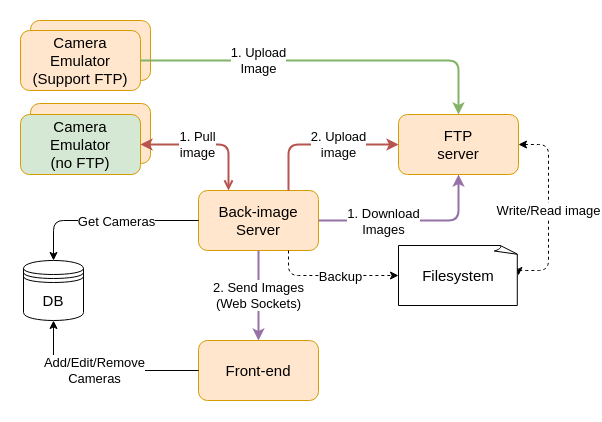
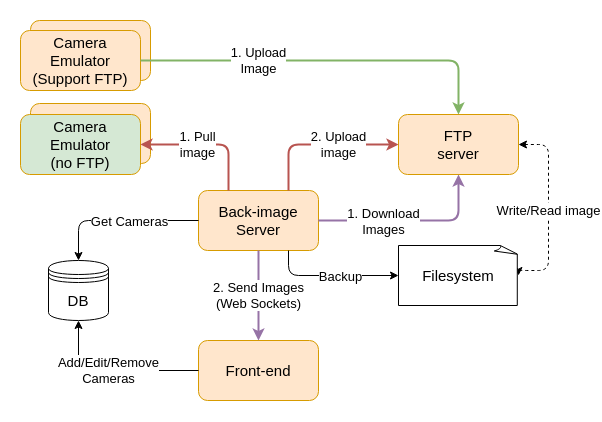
edge "CameraEmulator(no FTP)" -- "Back-imageServer": arrowhead open -> none
edge "Back-imageServer" -> "Filesystem": style dashed -> solid
node "DB": moved (54, 291) -> (79, 291)
